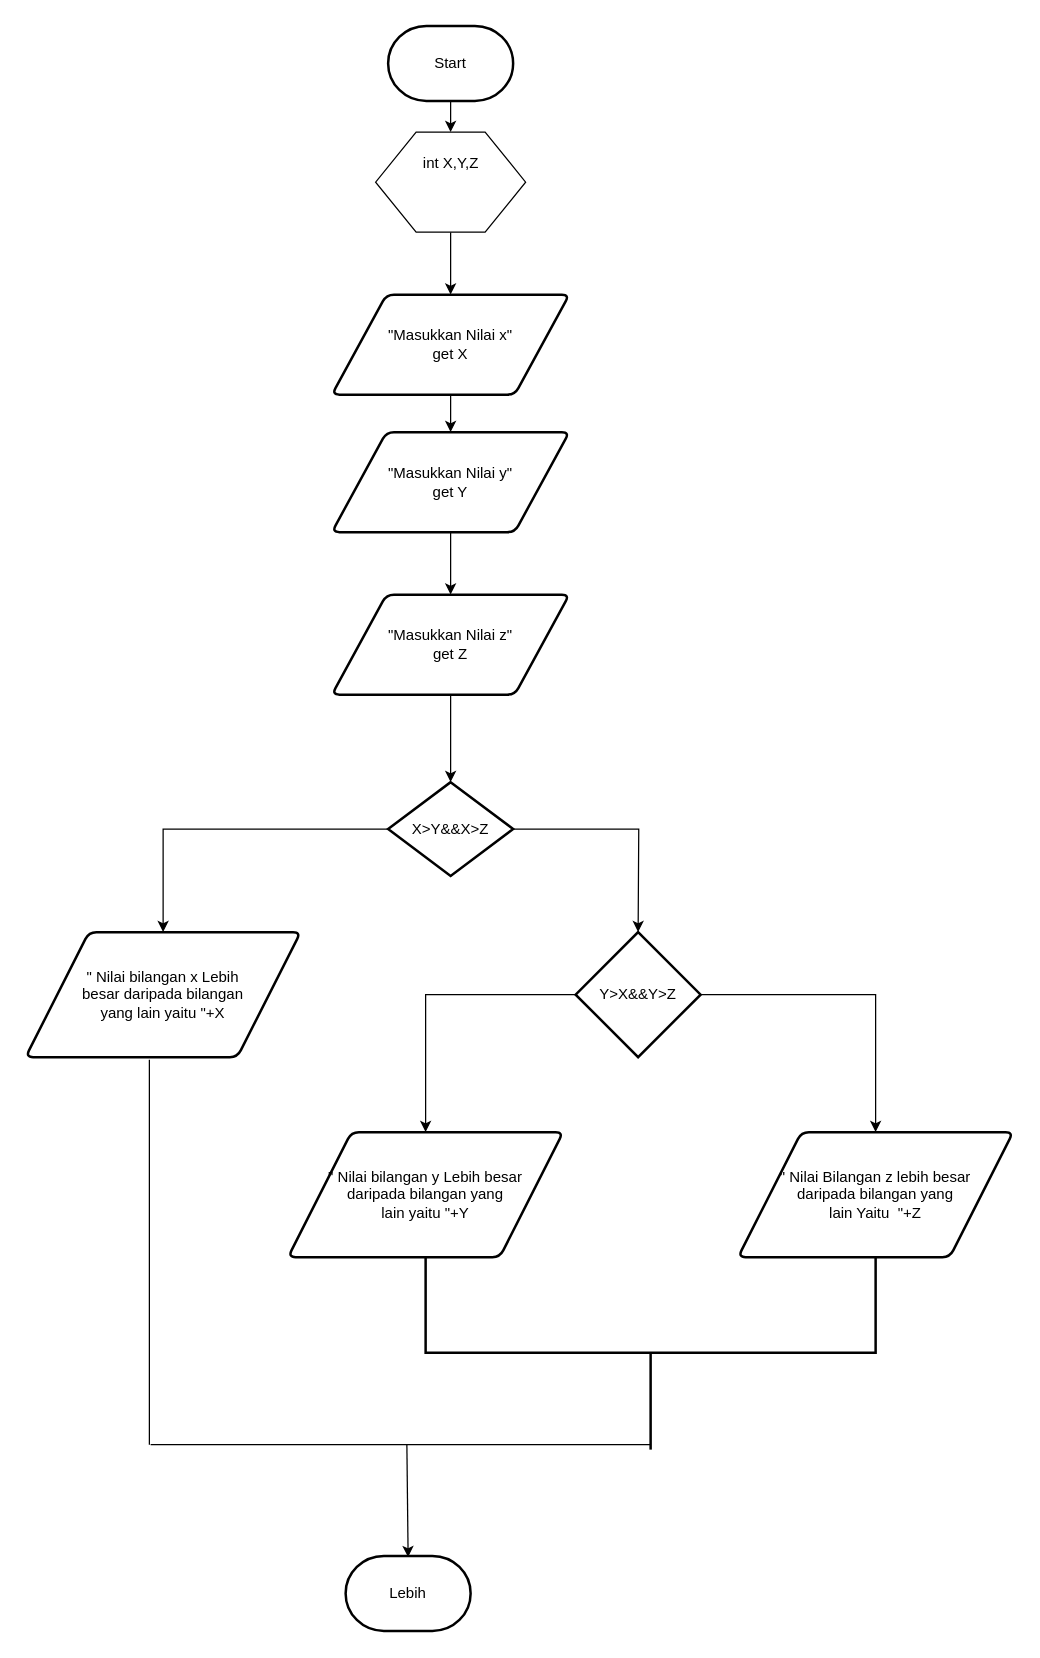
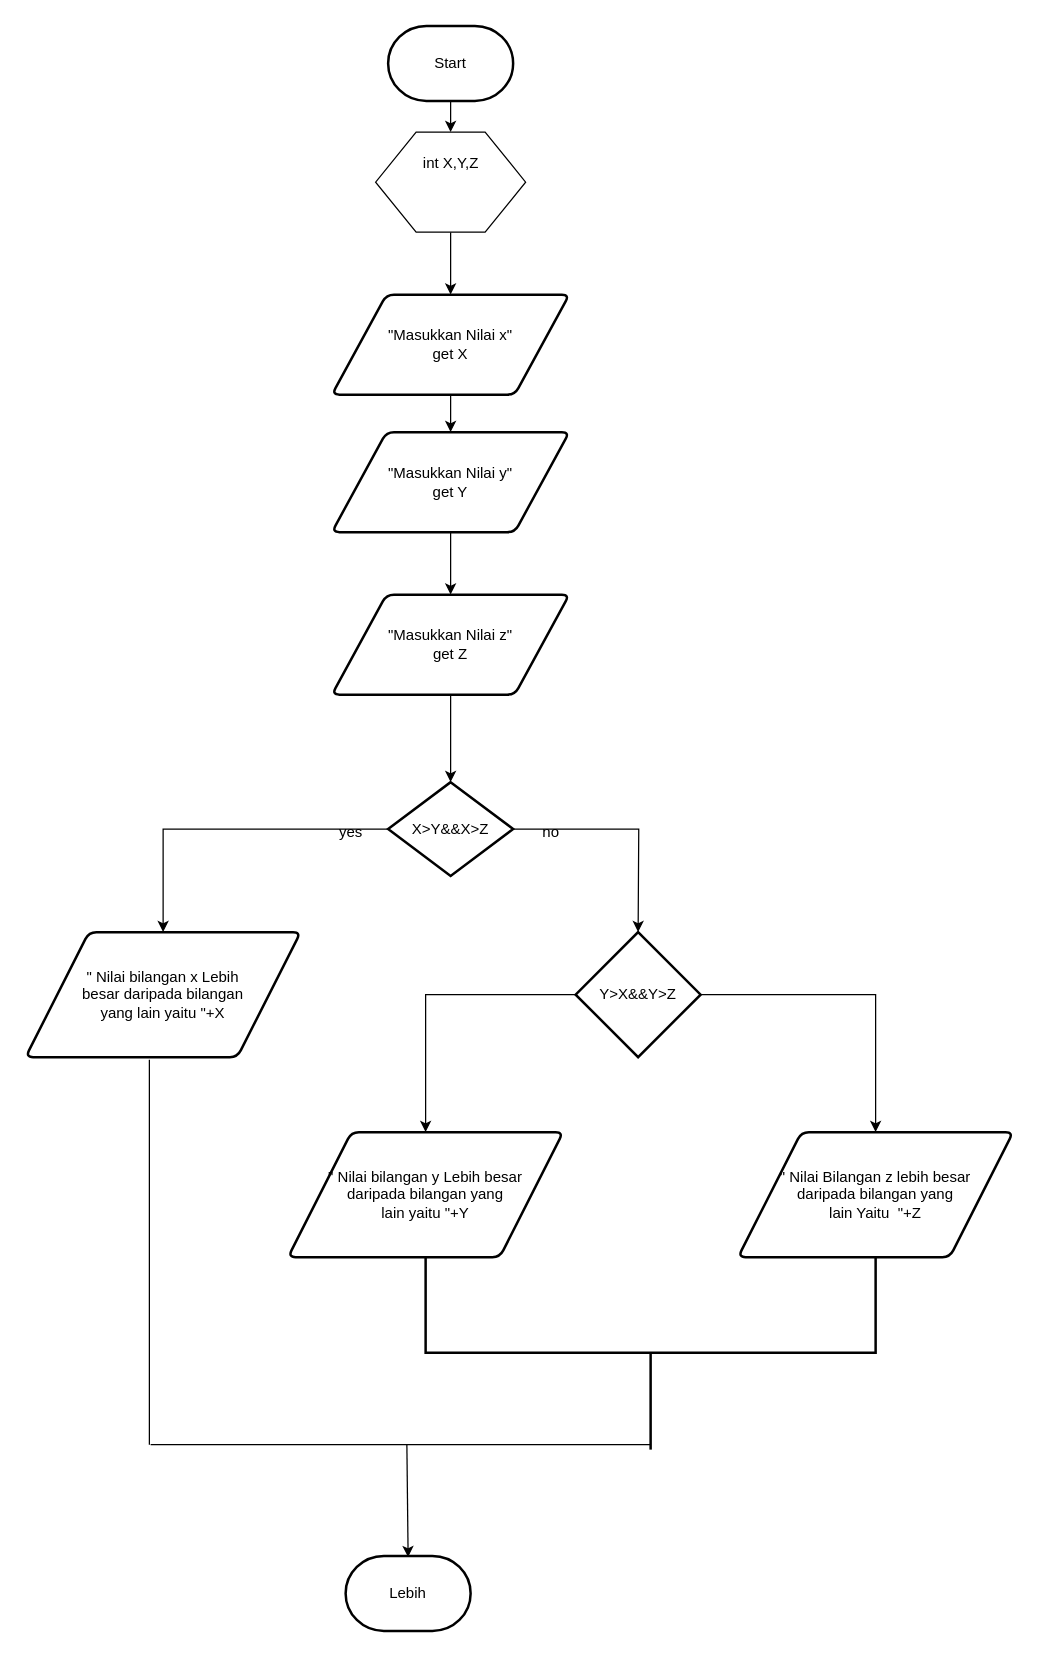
node "yes": added
node "no": added
